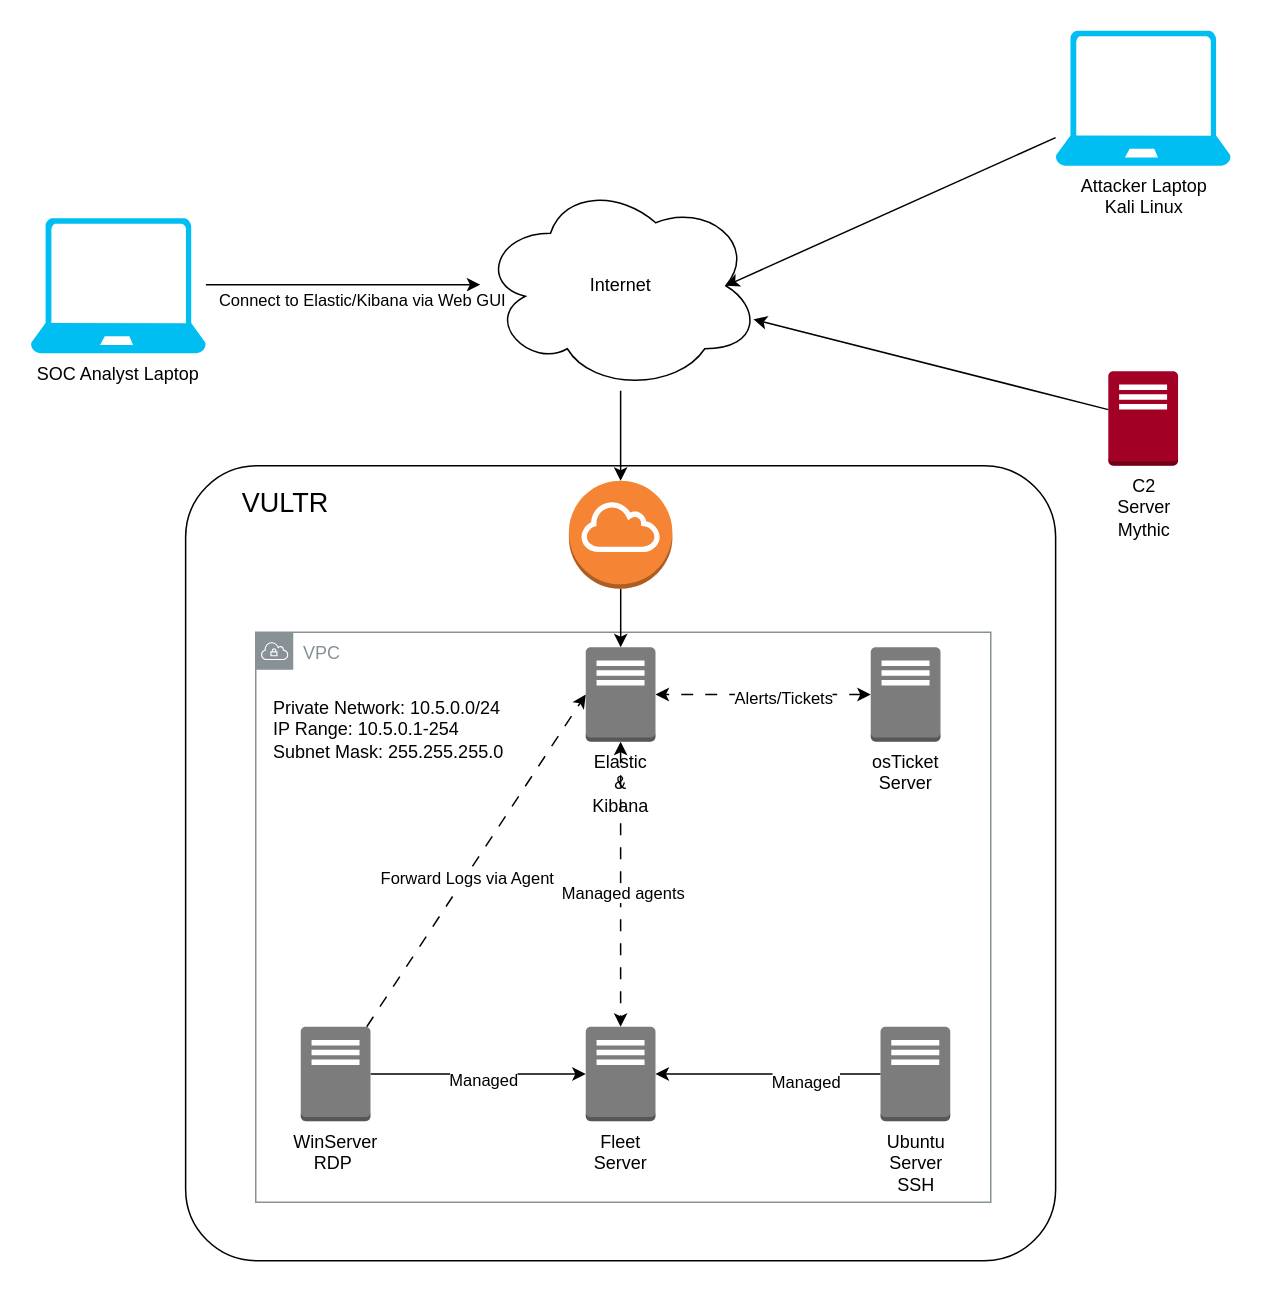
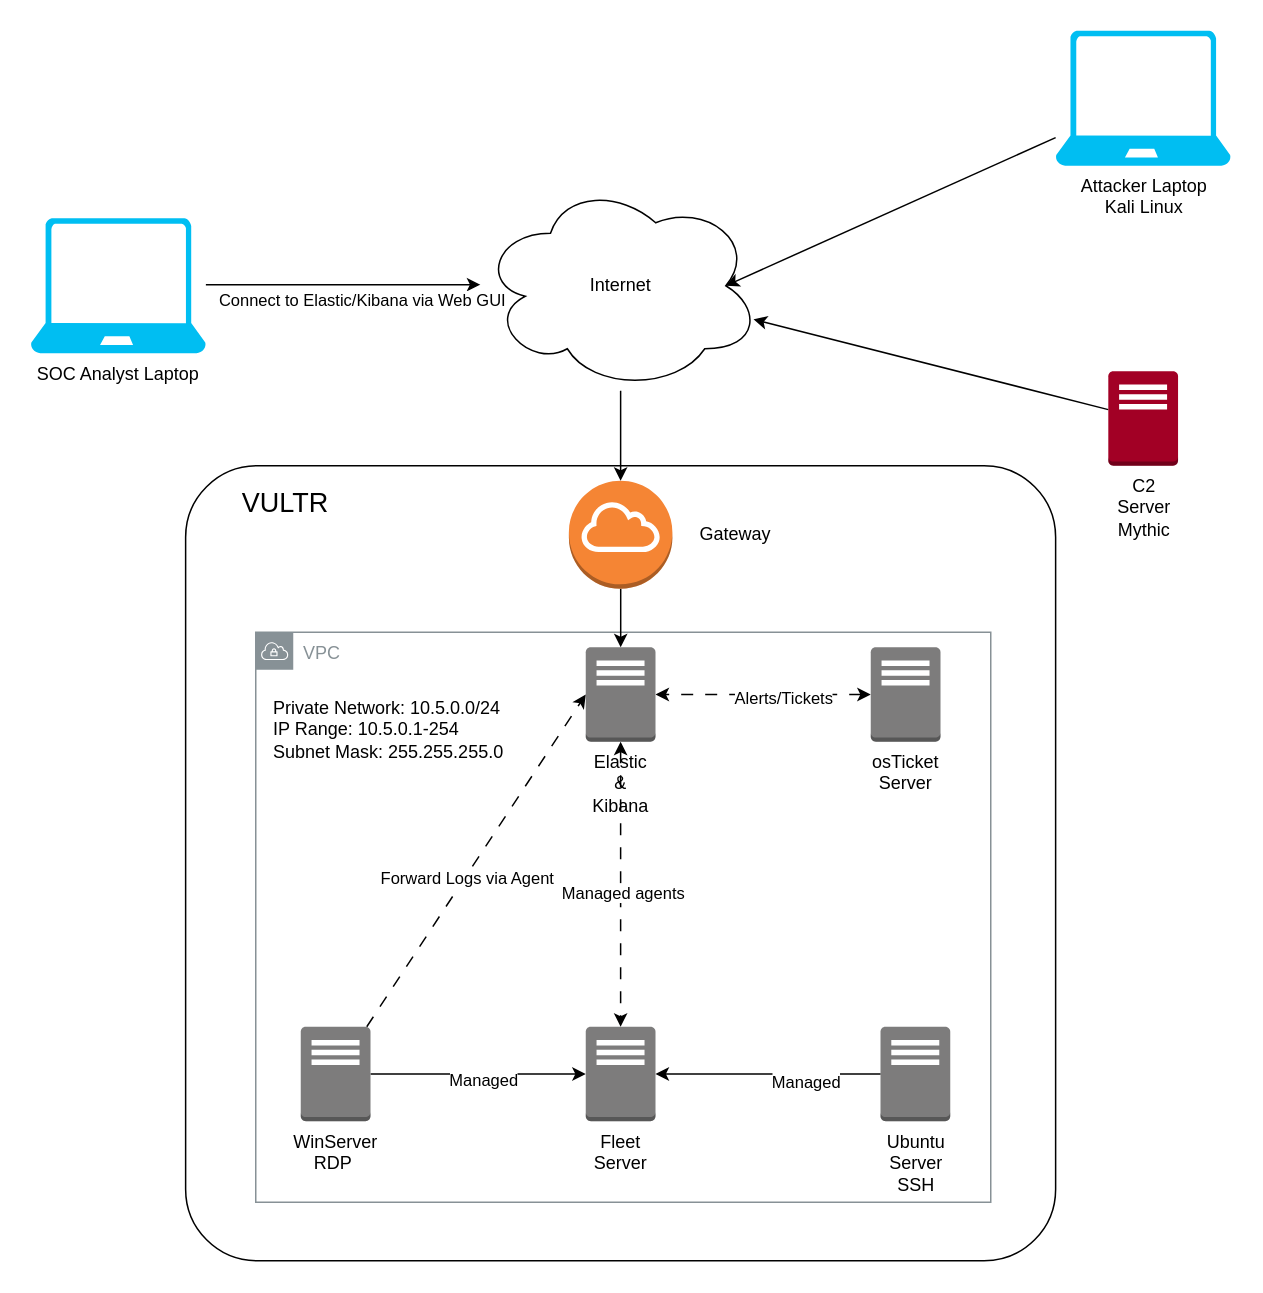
node "Gateway": added
